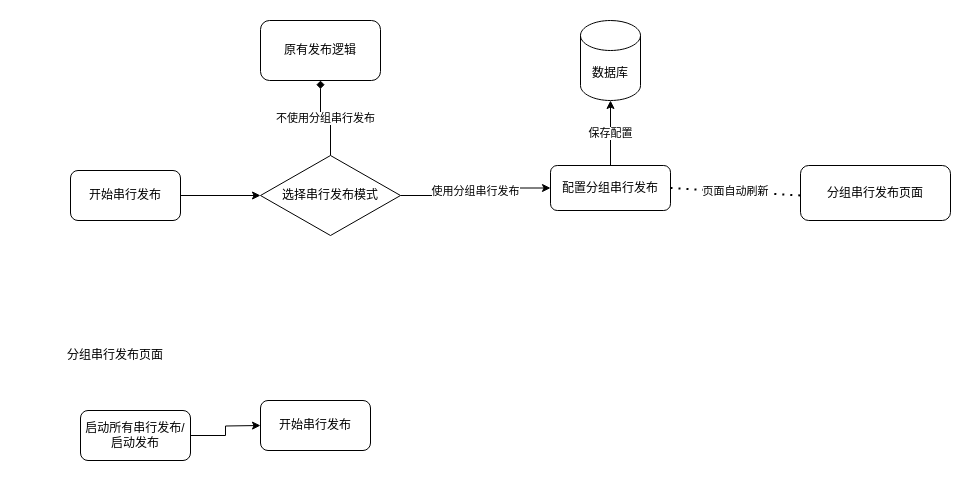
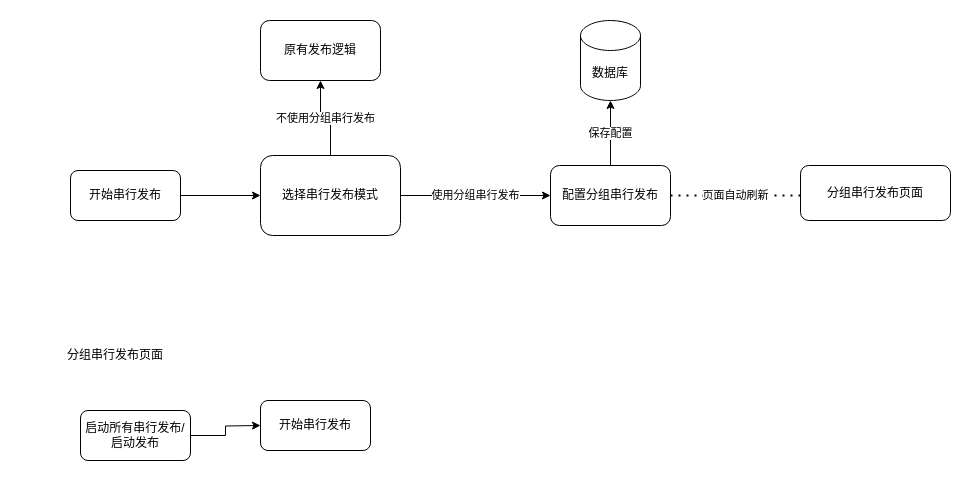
edge "选择串行发布模式" -> "原有发布逻辑": arrowhead diamond -> classic
node "配置分组串行发布": size 120x45 -> 120x60
node "选择串行发布模式": shape diamond -> rounded rectangle
